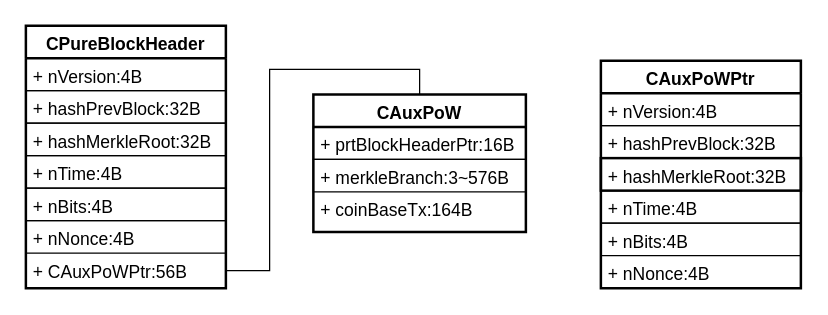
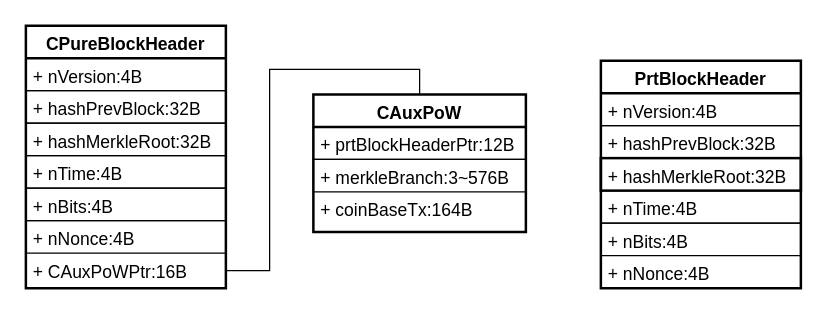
node "CAuxPoWPtr": label "CAuxPoWPtr" -> "PrtBlockHeader"
node "+ prtBlockHeaderPtr:16B": label "+ prtBlockHeaderPtr:16B" -> "+ prtBlockHeaderPtr:12B"
node "+ CAuxPoWPtr:56B": label "+ CAuxPoWPtr:56B" -> "+ CAuxPoWPtr:16B"
